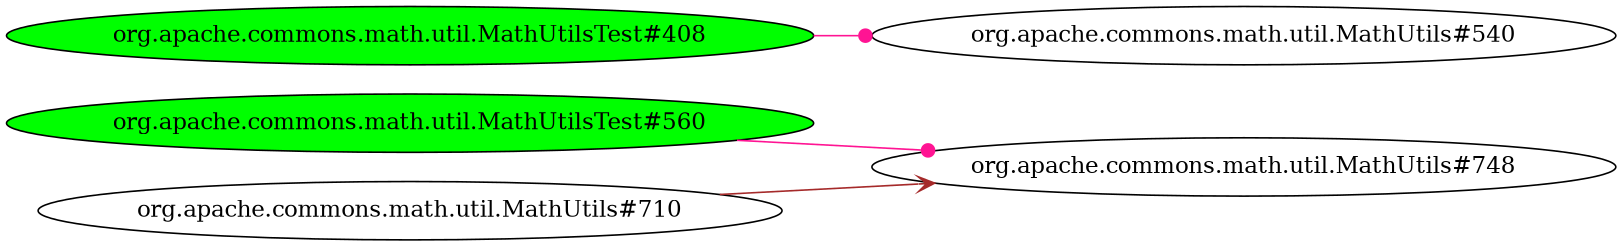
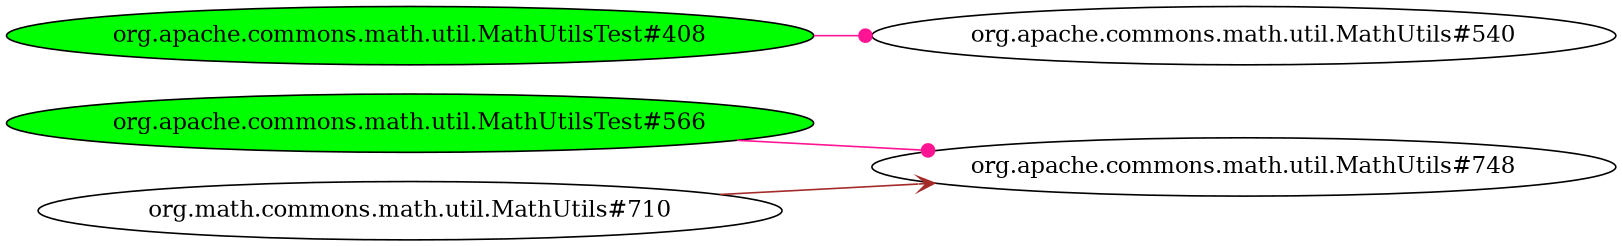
node "org.apache.commons.math.util.MathUtilsTest#560": label "org.apache.commons.math.util.MathUtilsTest#560" -> "org.apache.commons.math.util.MathUtilsTest#566"
node "org.apache.commons.math.util.MathUtils#710": label "org.apache.commons.math.util.MathUtils#710" -> "org.math.commons.math.util.MathUtils#710"
